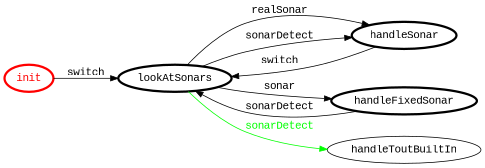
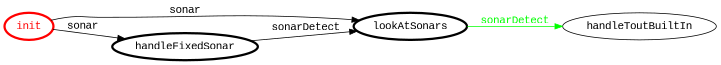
node "handleSonar": removed
edge "init" -> "lookAtSonars": label "switch" -> "sonar"
edge "lookAtSonars" -> "handleFixedSonar": now "init" -> "handleFixedSonar"
